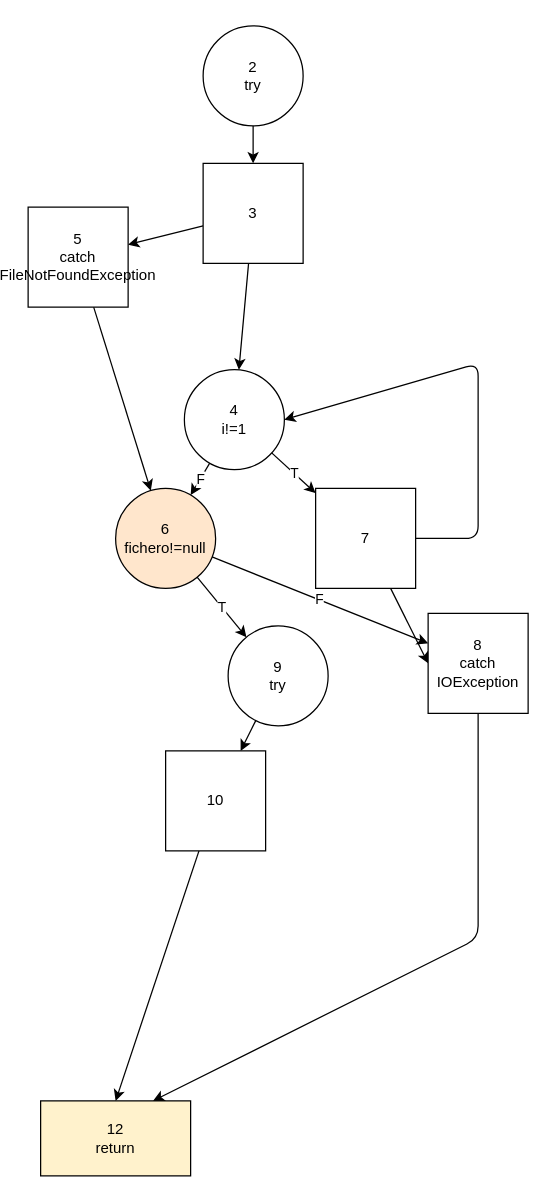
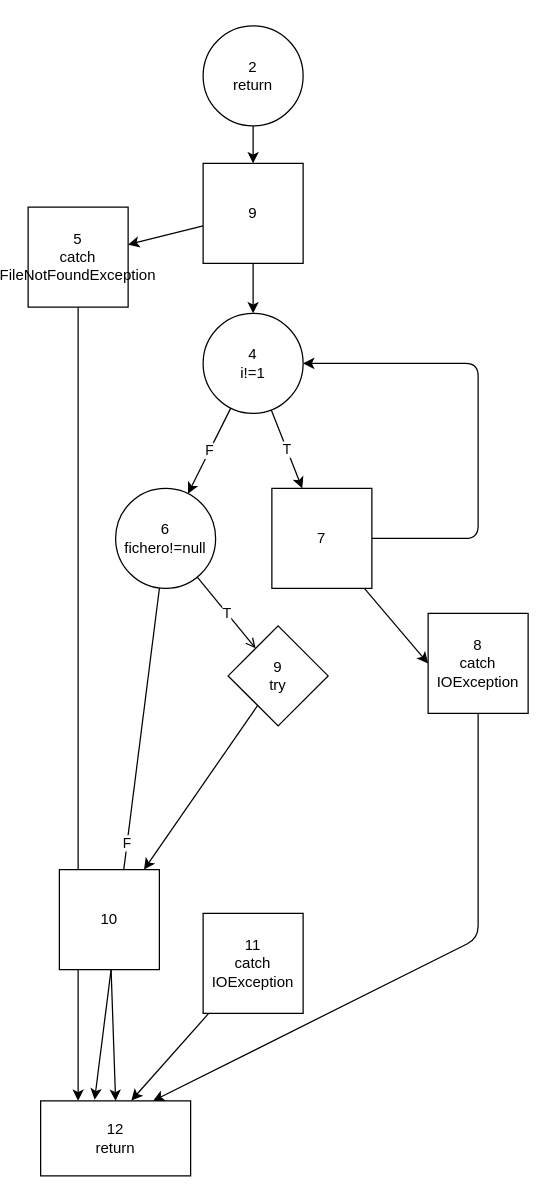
node "2 try": label "2 try" -> "2 return"
node "3": label "3" -> "9"
edge "5 catch FileNotFoundException" -> "6 fichero!=null": now "5 catch FileNotFoundException" -> "12 return"
node "4 i!=1": moved (234, 419) -> (253, 363)
node "6 fichero!=null": fillcolor #ffe6cc -> #ffffff
node "7": moved (366, 538) -> (322, 538)
edge "6 fichero!=null" -> "8 catch IOException": now "6 fichero!=null" -> "12 return"
edge "6 fichero!=null" -> "9 try": arrowhead classic -> open
node "9 try": shape ellipse -> diamond
node "10": moved (216, 801) -> (109, 919)
node "11 catch IOException": added
edge "11 catch IOException" -> "12 return": added
node "12 return": fillcolor #fff2cc -> #ffffff
